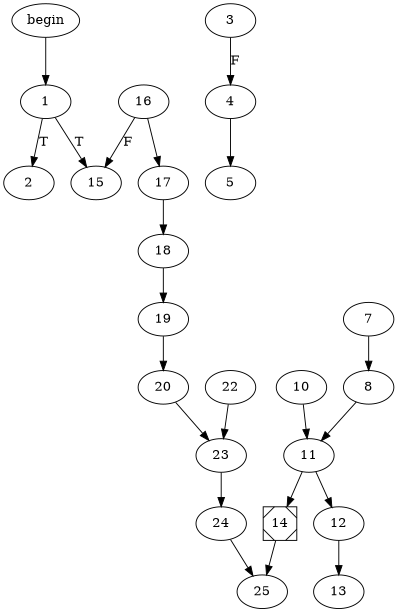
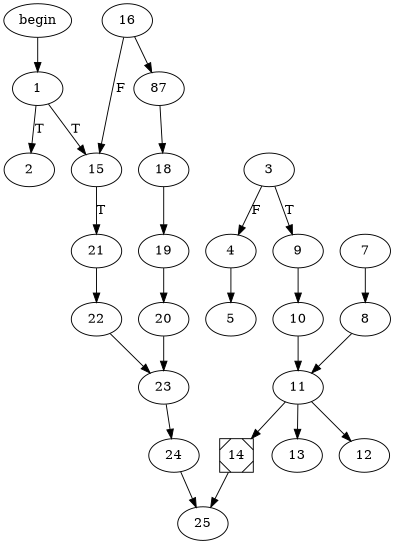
node "17": label "17" -> "87"
node "21": added
node "9": added
edge "12" -> "13": now "11" -> "13"
